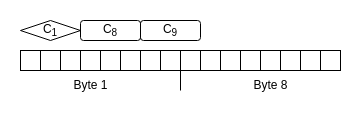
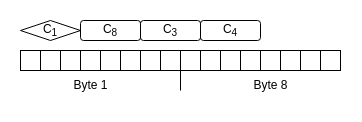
node "C9": label "C9" -> "C3"
node "C4": added
